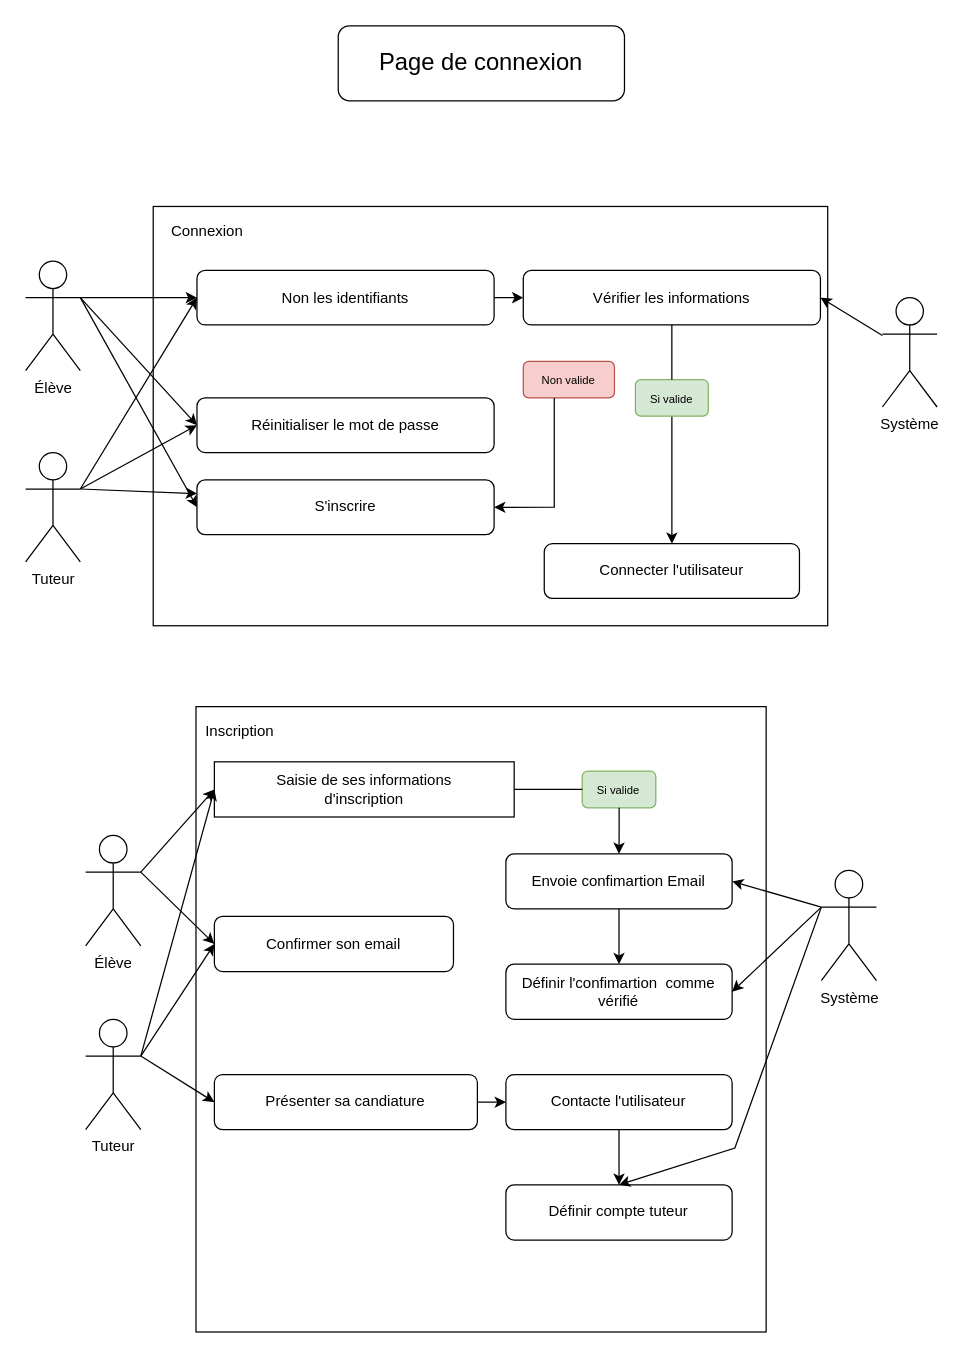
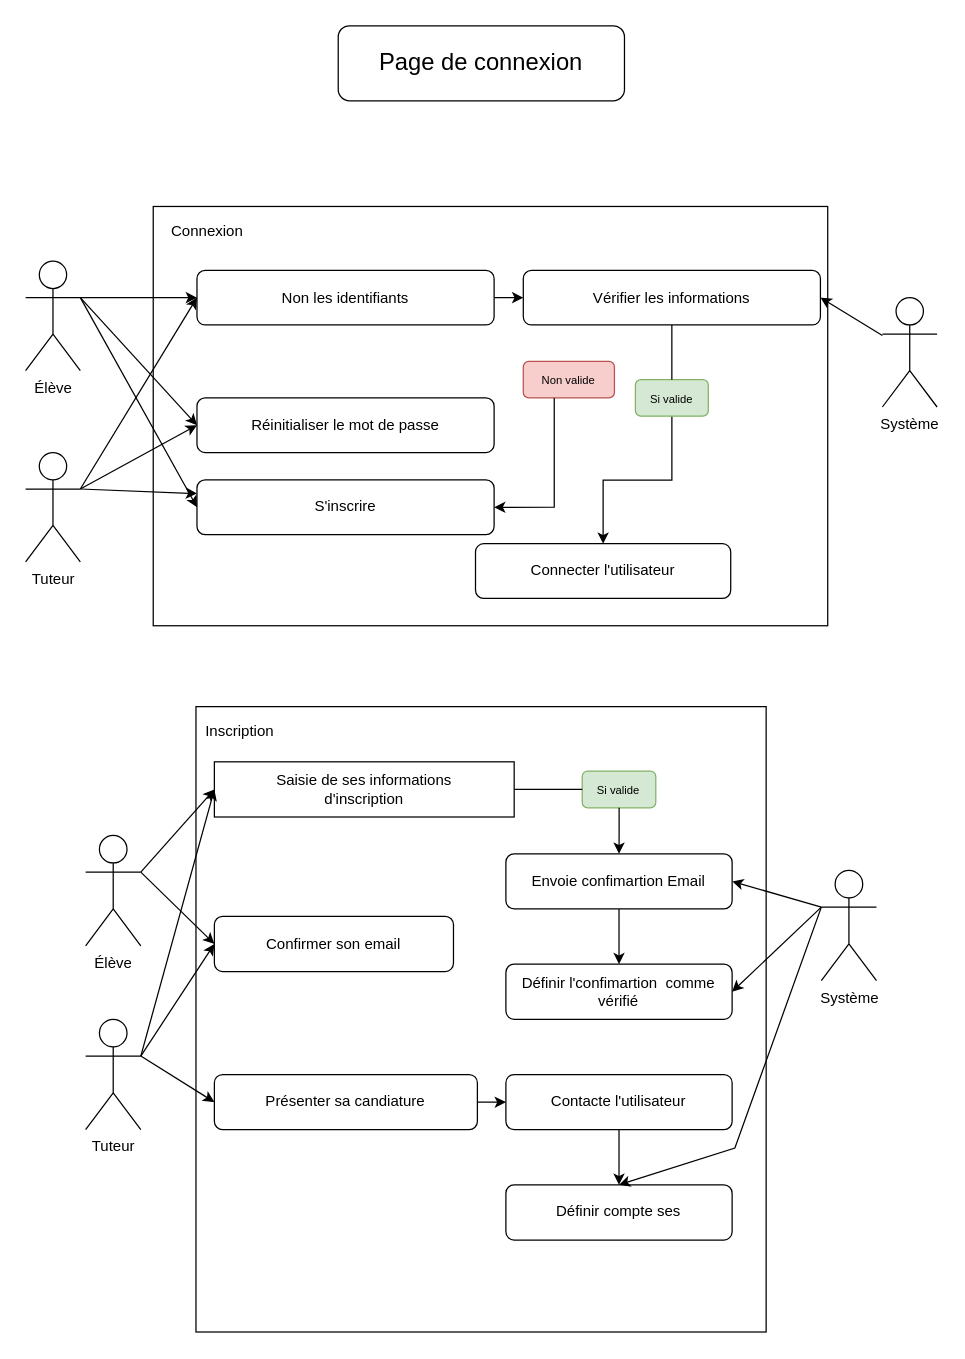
node "Connecter l'utilisateur": moved (672, 571) -> (603, 571)
node "Définir compte tuteur": label "Définir compte tuteur" -> "Définir compte ses"
